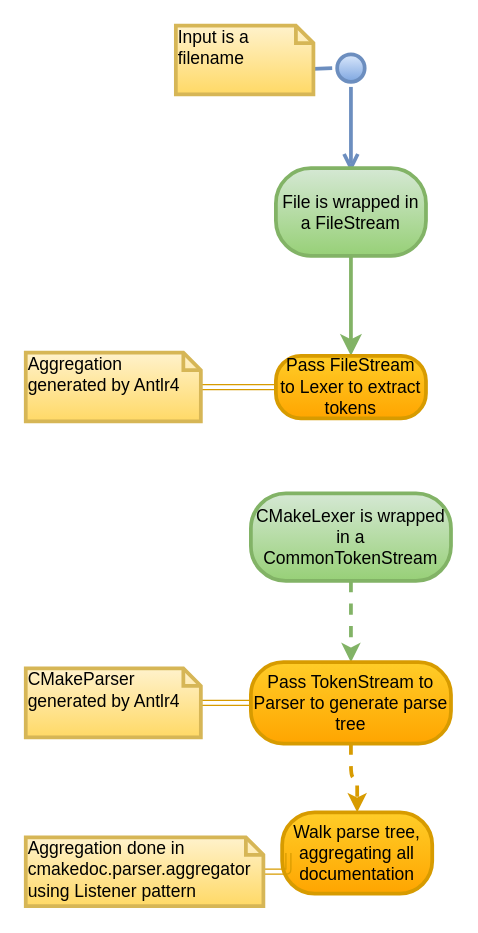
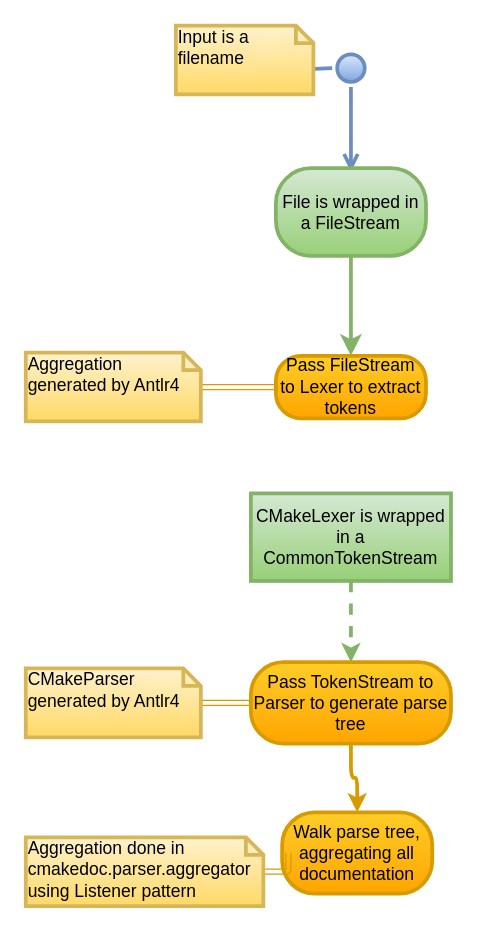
node "CMakeLexer is wrapped in a CommonTokenStream": shape rounded rectangle -> rectangle
edge "Pass TokenStream to Parser to generate parse tree" -> "Walk parse tree, aggregating all documentation": style dashed -> solid
